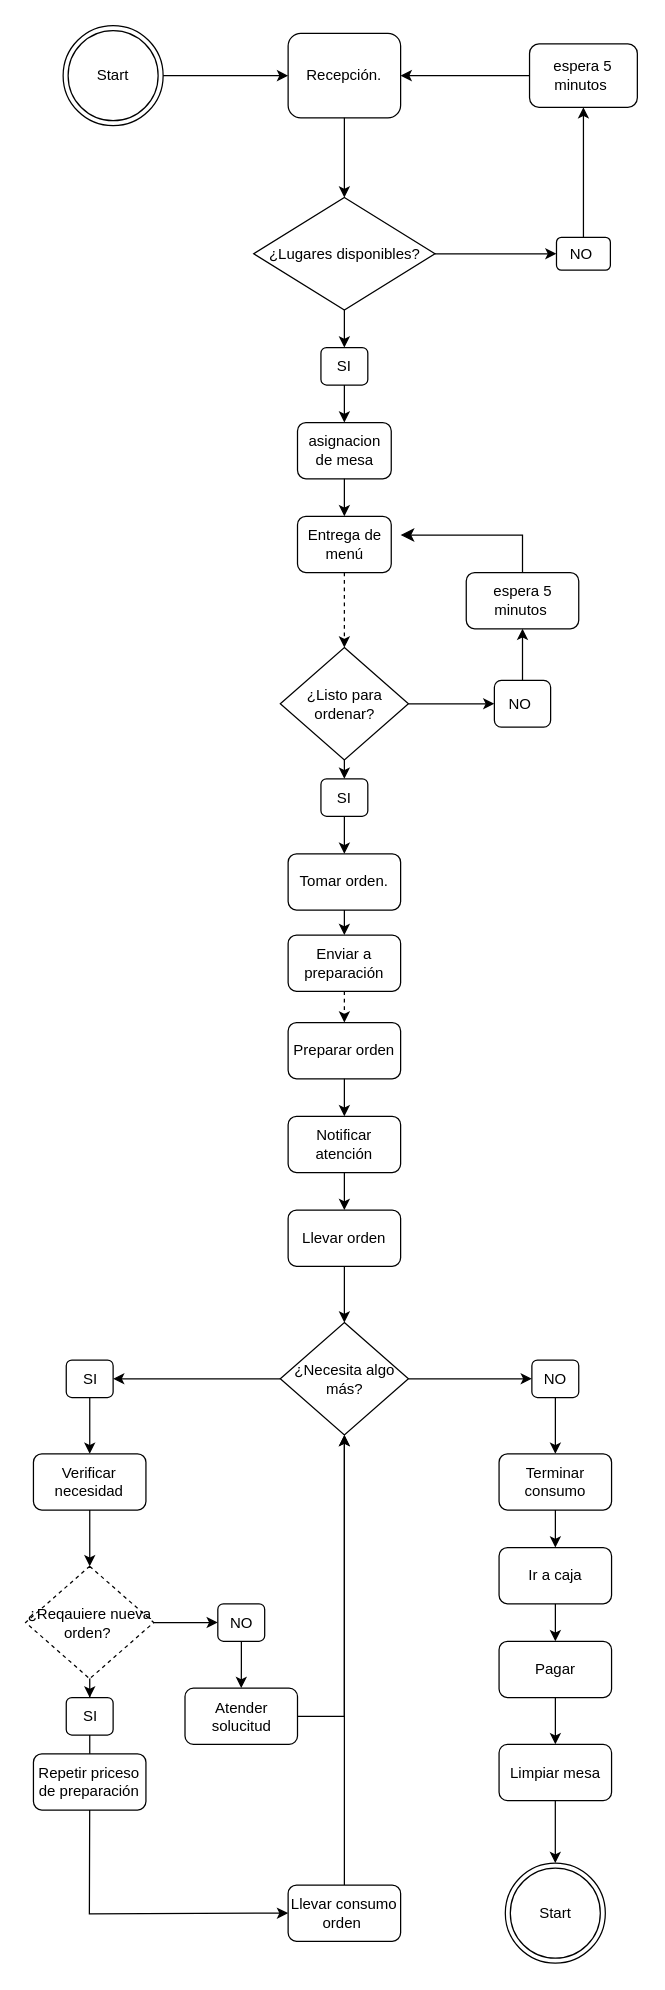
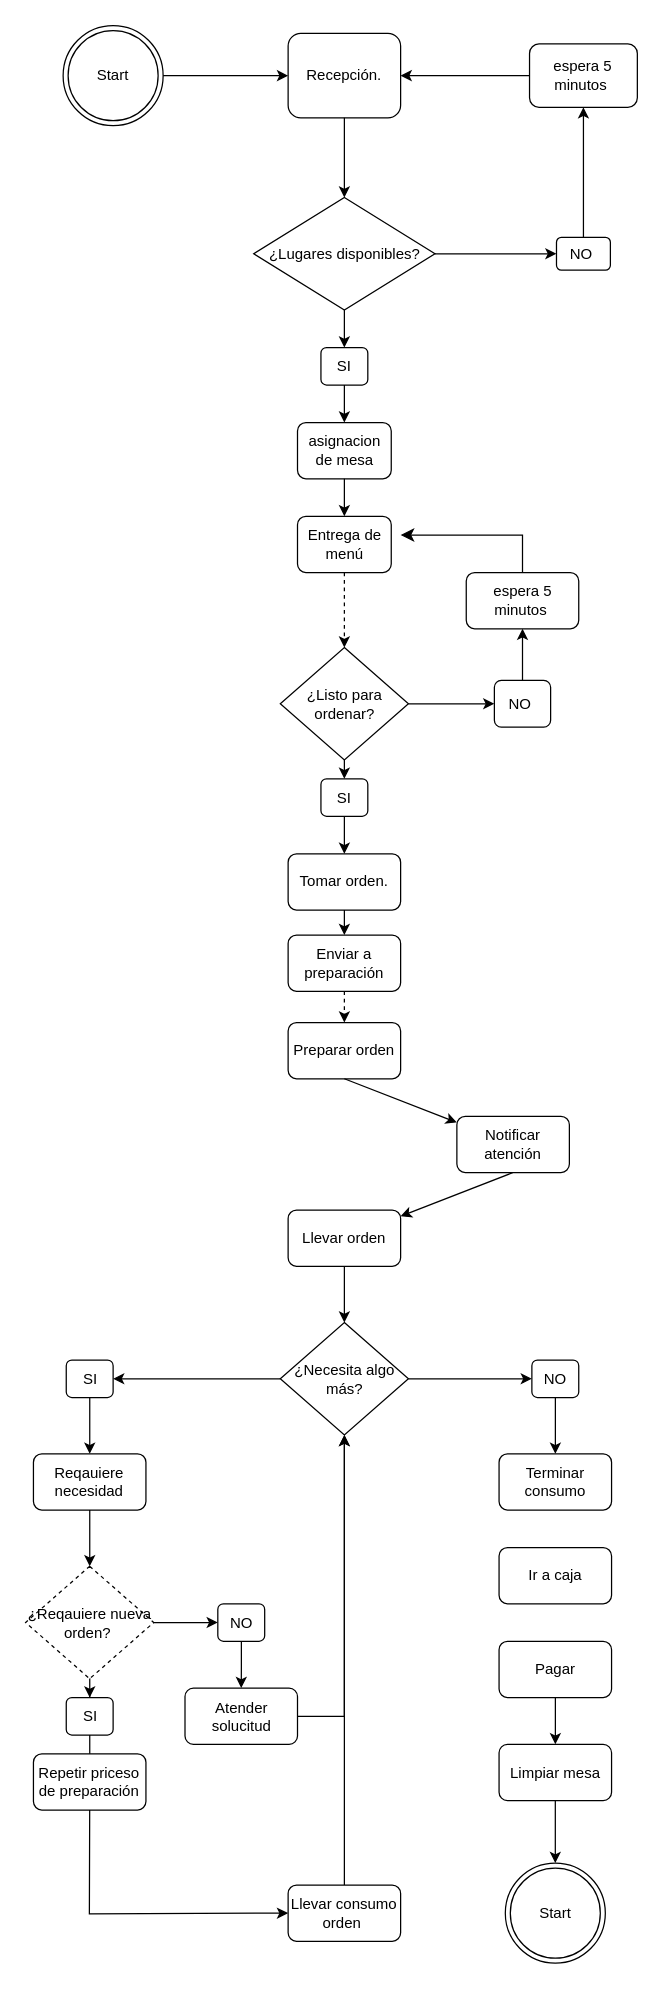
node "Notificar atención": moved (344, 1144) -> (513, 1144)
node "Verificar necesidad": label "Verificar necesidad" -> "Reqauiere necesidad"
edge "Terminar consumo" -> "Ir a caja": removed
edge "Ir a caja" -> "Pagar": removed
